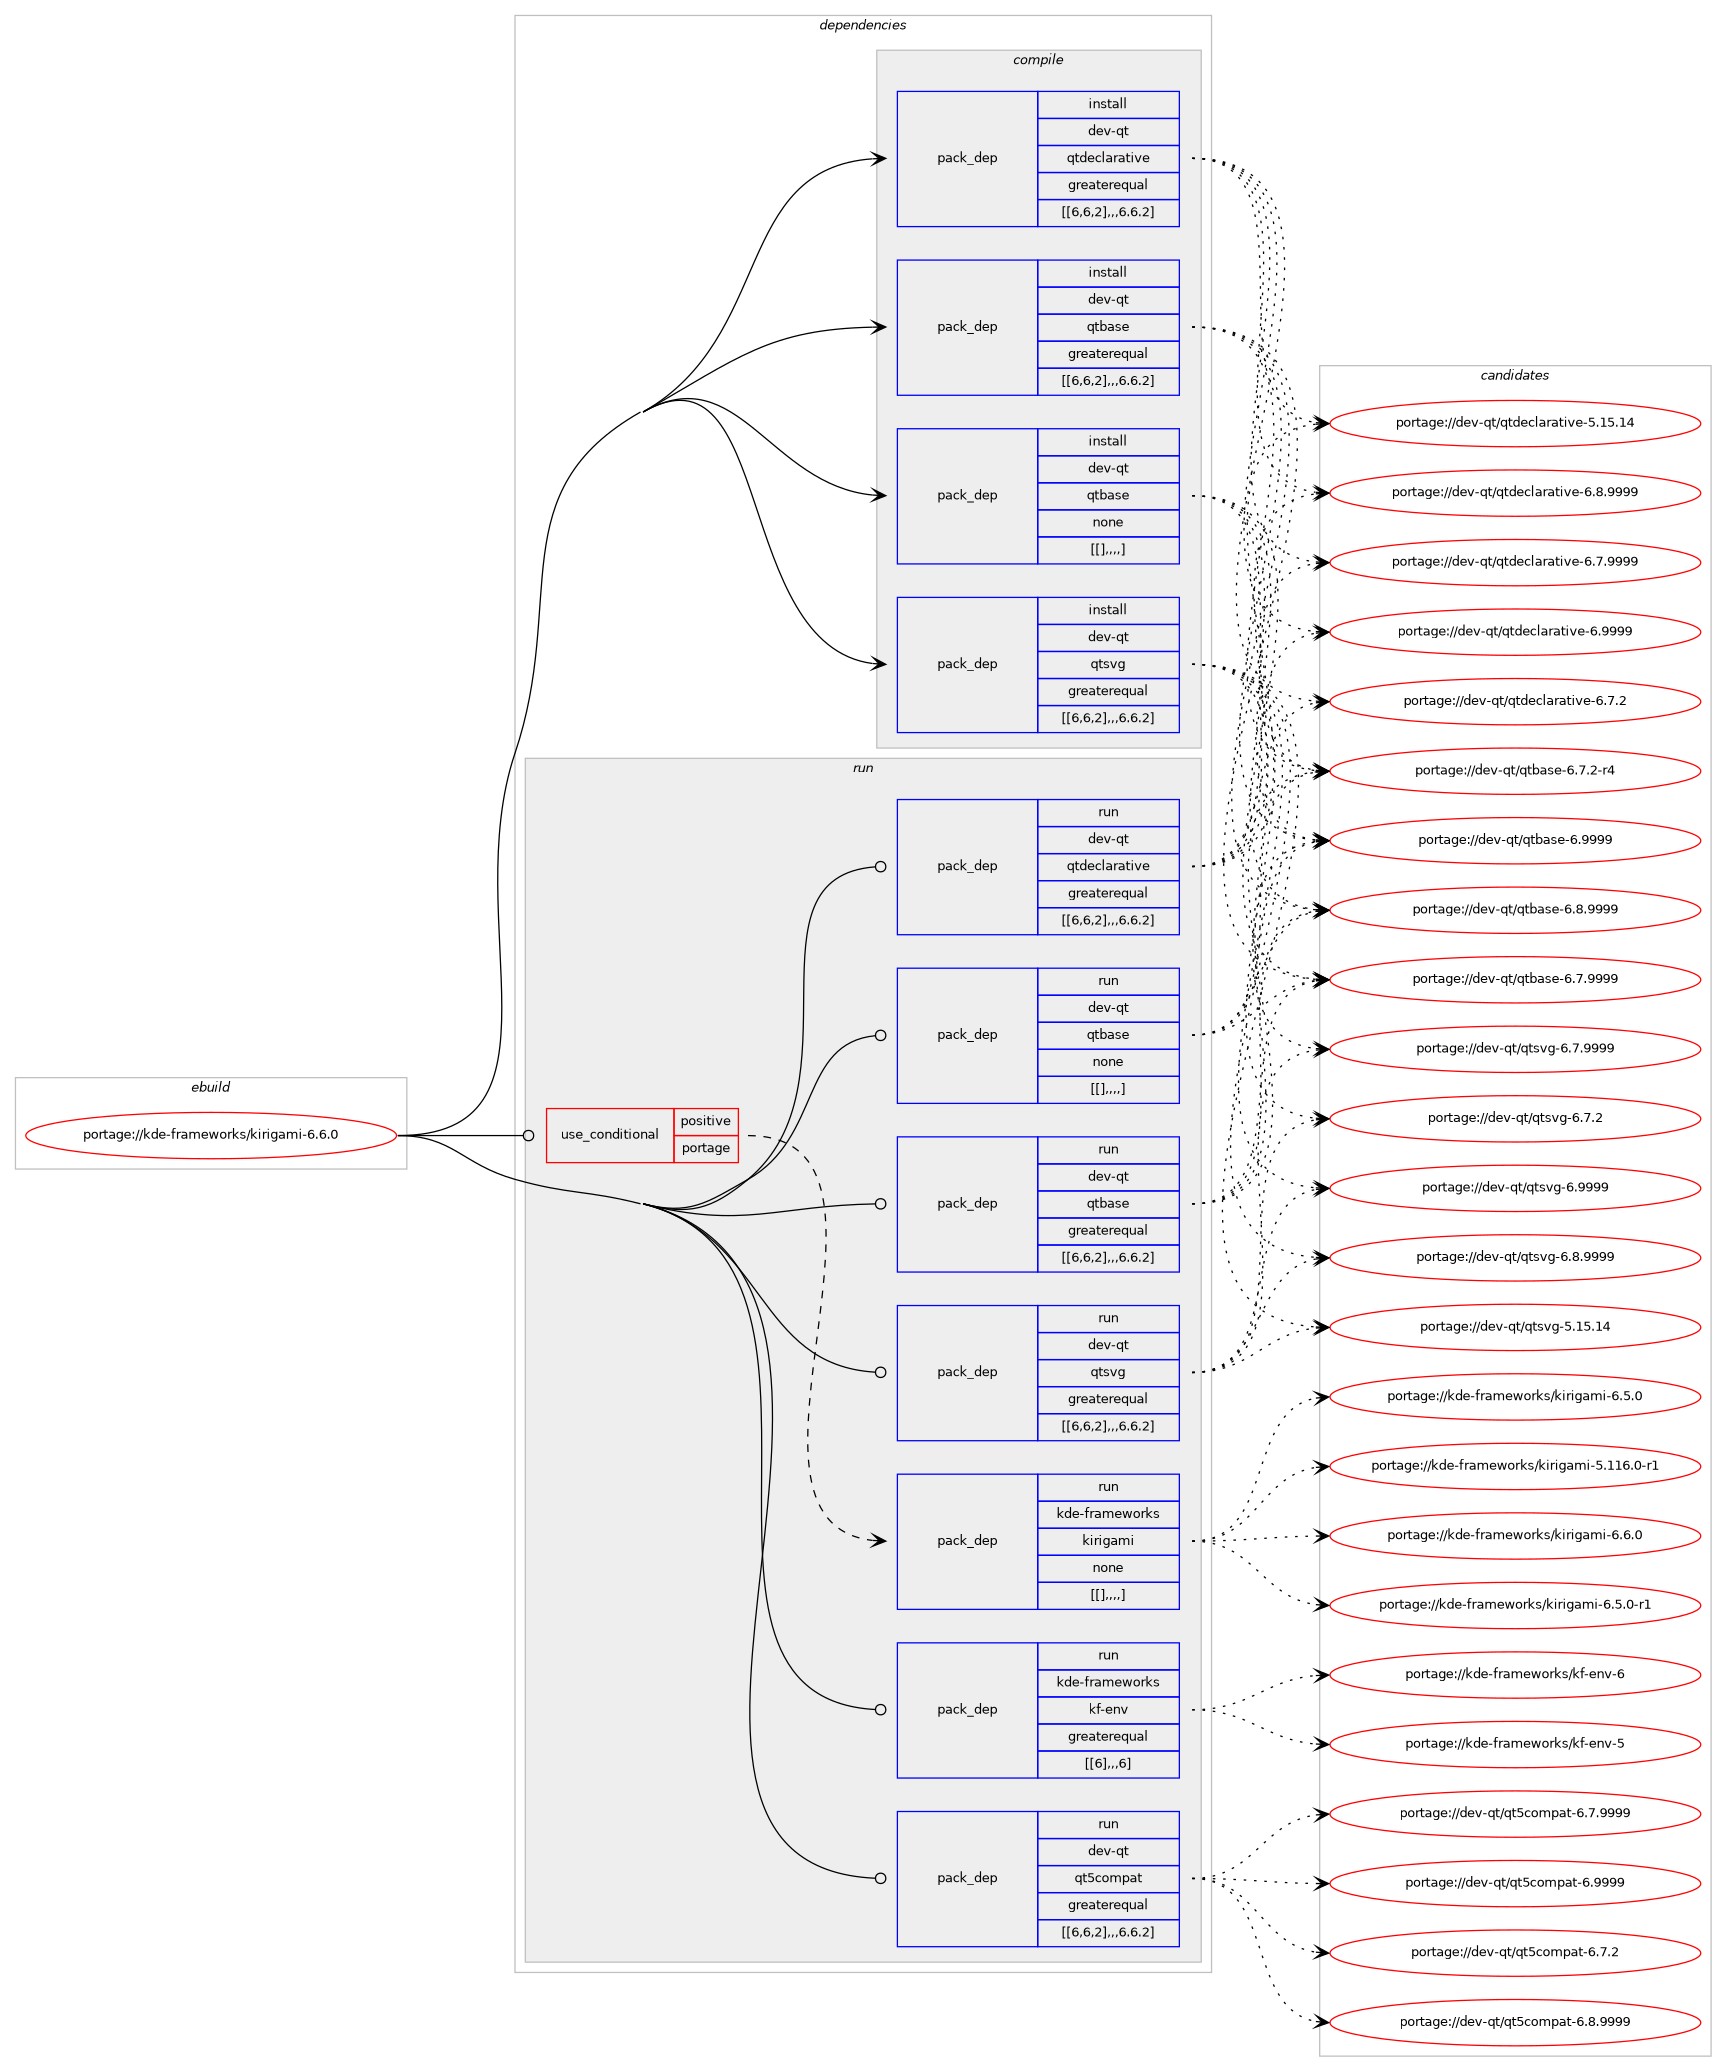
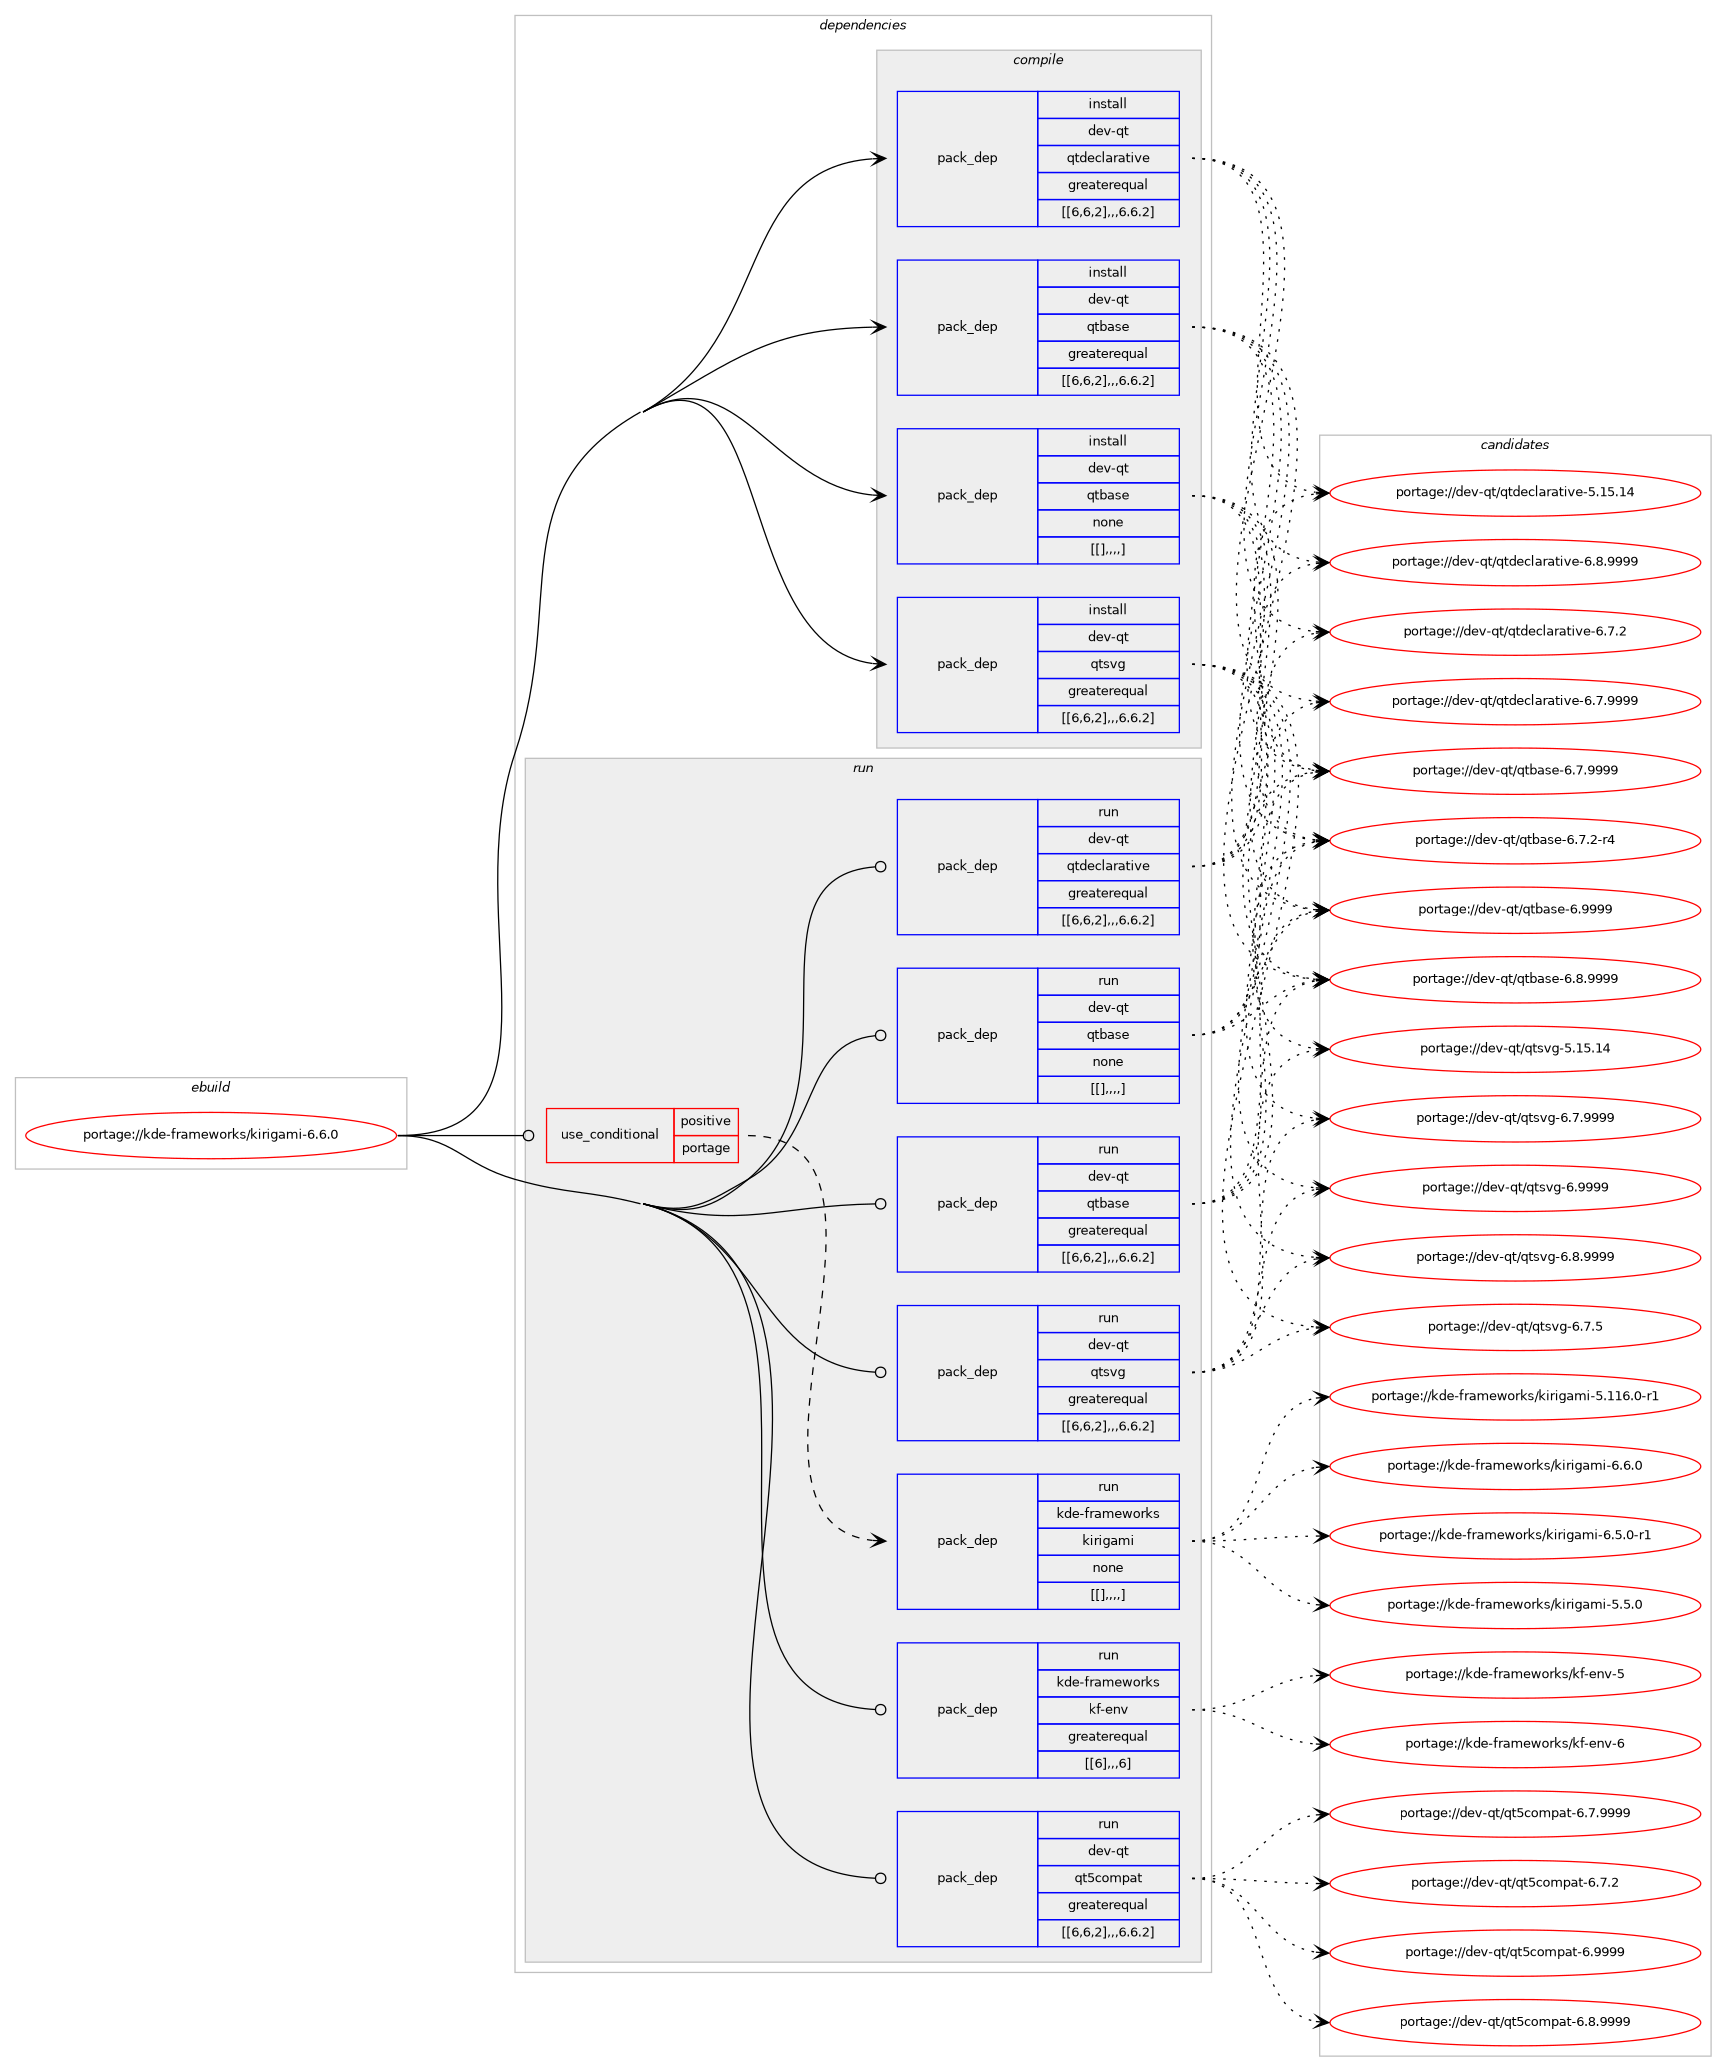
node "portage://dev-qt/qtdeclarative-6.9999": removed
node "portage://dev-qt/qtsvg-6.7.2": label "portage://dev-qt/qtsvg-6.7.2" -> "portage://dev-qt/qtsvg-6.7.5"
node "portage://kde-frameworks/kirigami-6.5.0": label "portage://kde-frameworks/kirigami-6.5.0" -> "portage://kde-frameworks/kirigami-5.5.0"
